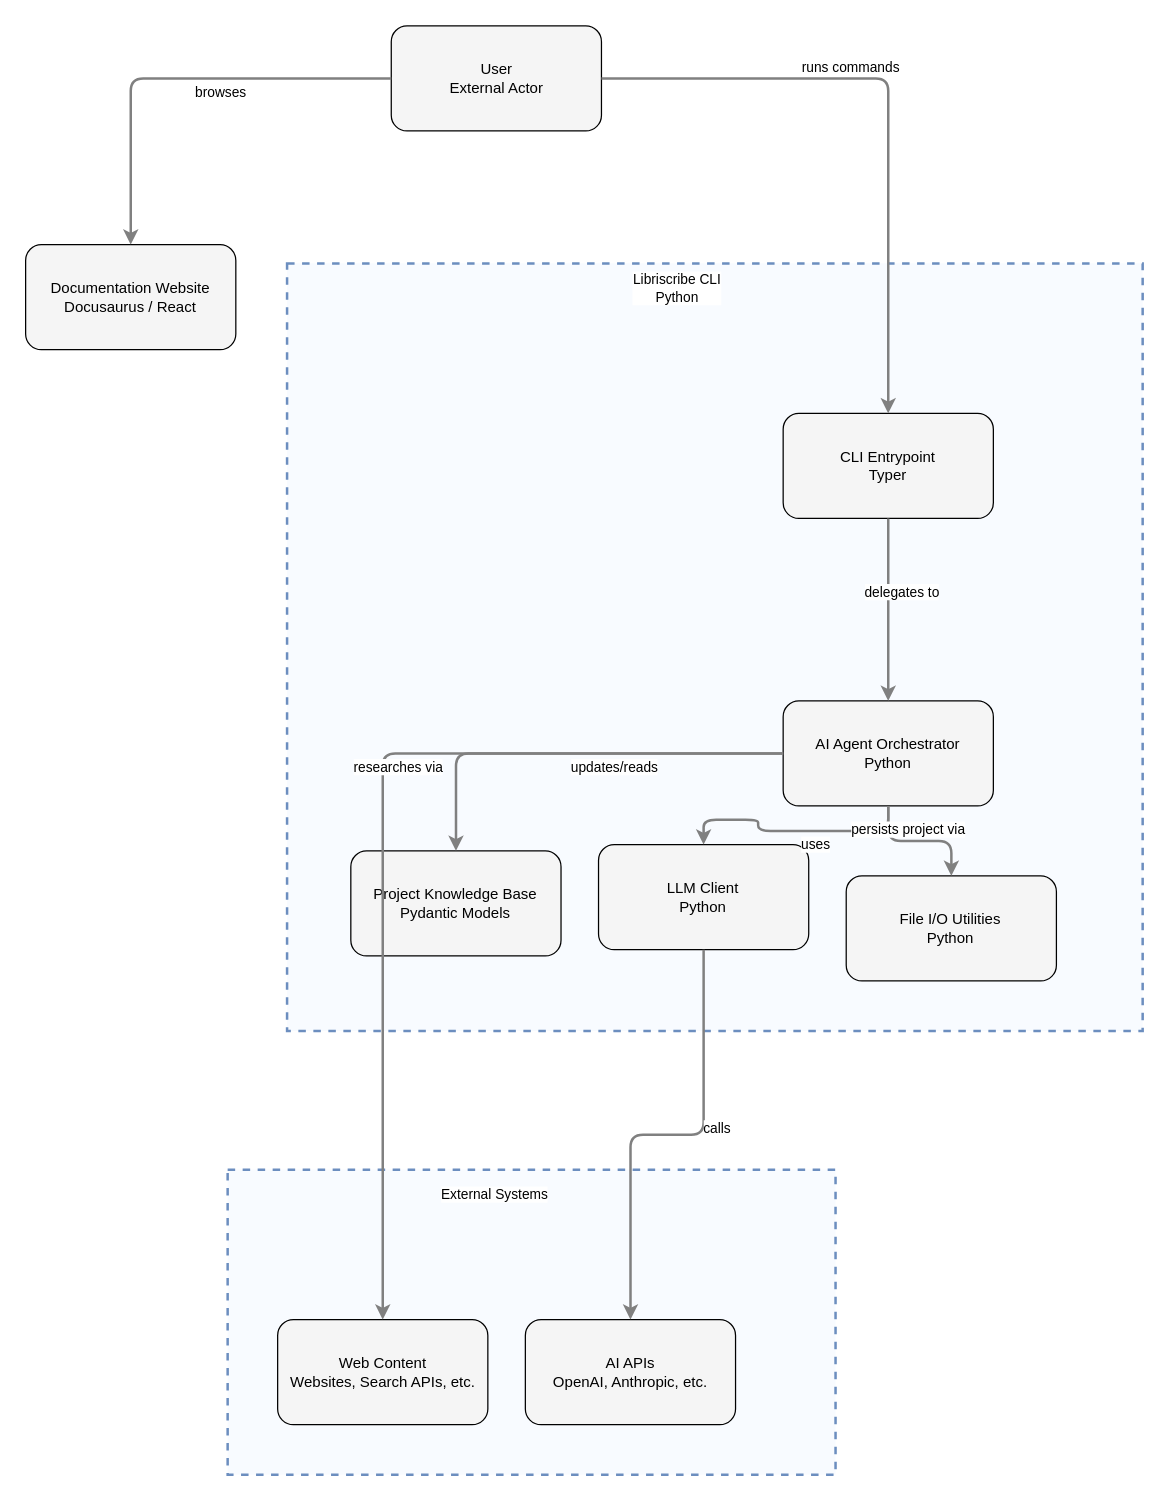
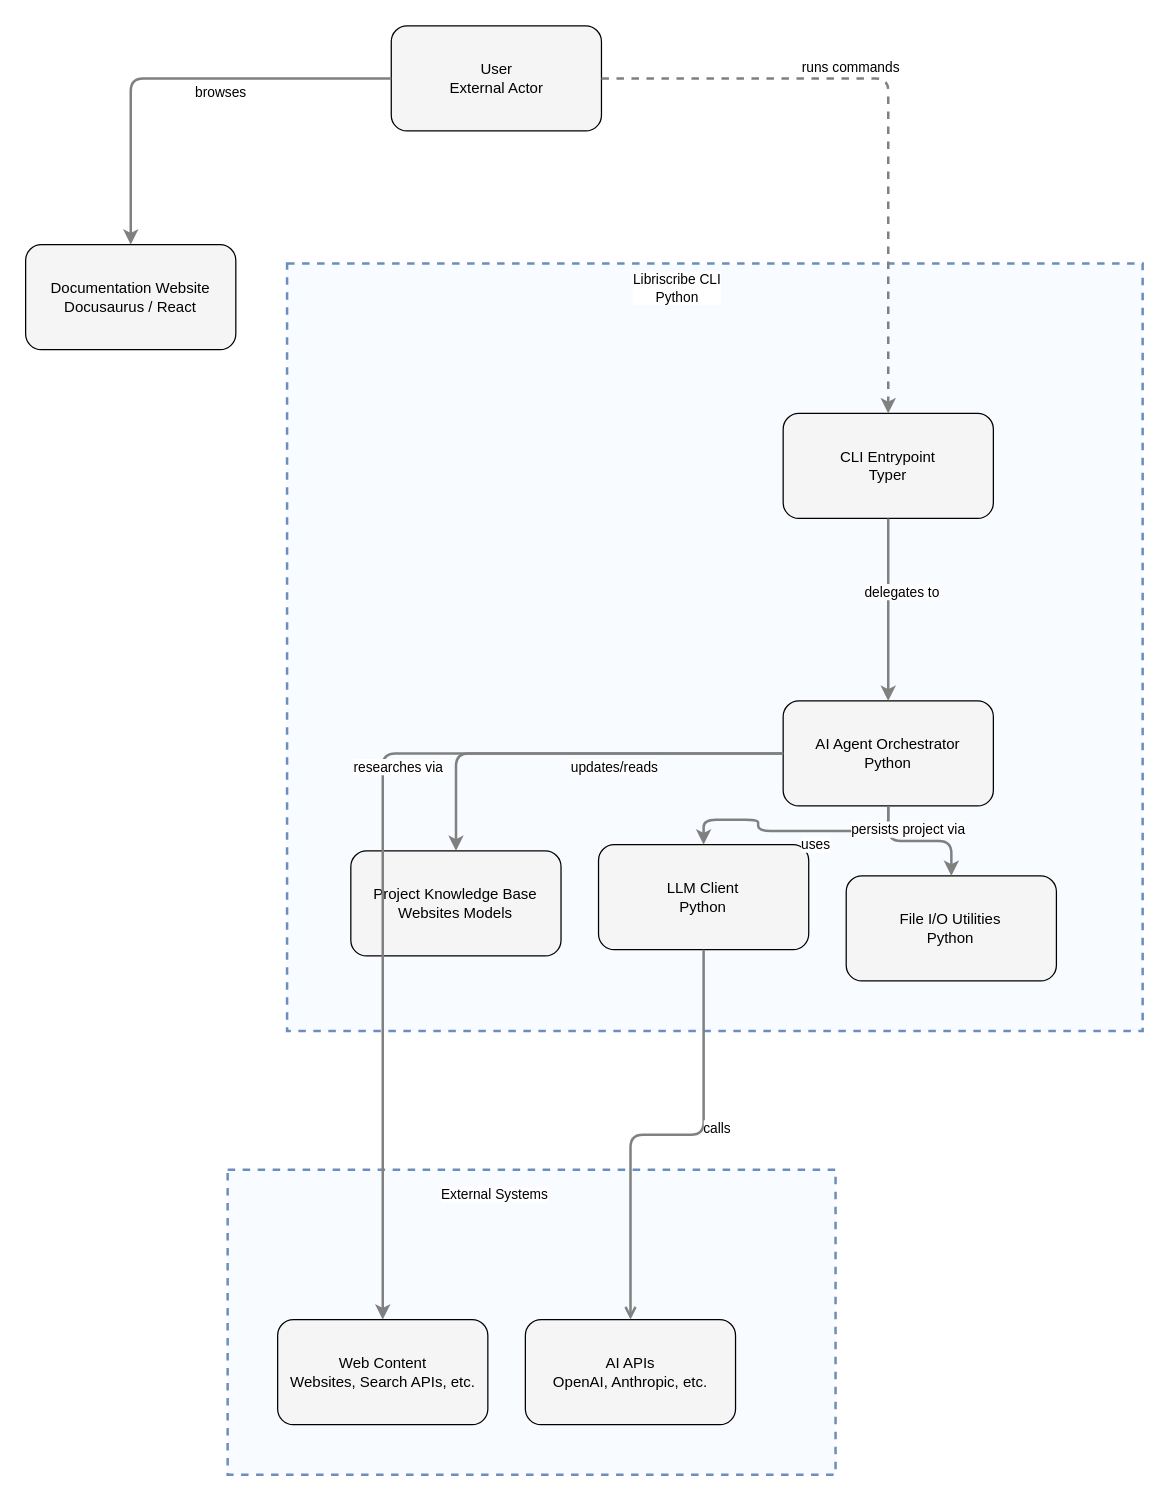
edge "User External Actor" -> "CLI Entrypoint Typer": style solid -> dashed
node "Project Knowledge Base Pydantic Models": label "Project Knowledge Base Pydantic Models" -> "Project Knowledge Base Websites Models"
edge "LLM Client Python" -> "AI APIs OpenAI, Anthropic, etc.": arrowhead classic -> open
